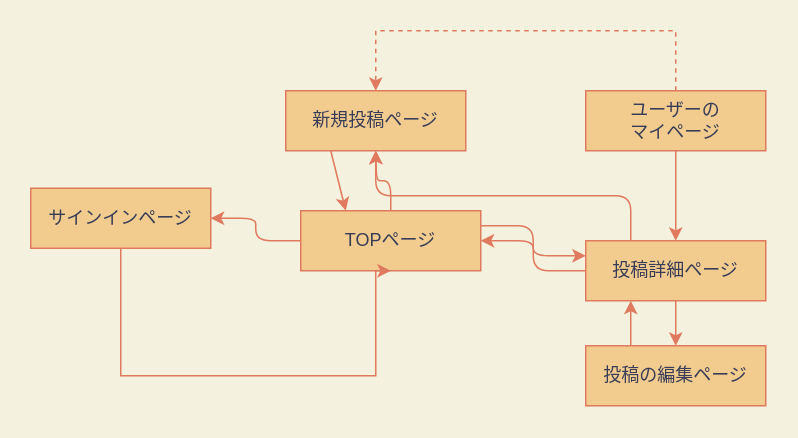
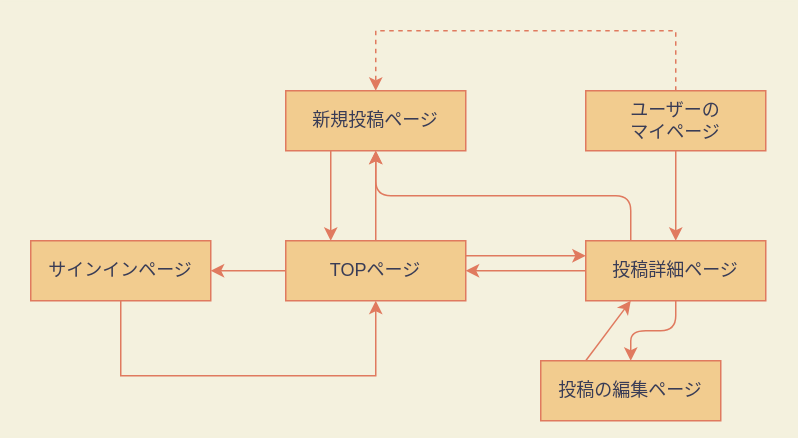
node "サインインページ": moved (121, 218) -> (121, 271)
node "TOPページ": moved (391, 241) -> (376, 271)
node "投稿の編集ページ": moved (676, 376) -> (631, 391)
